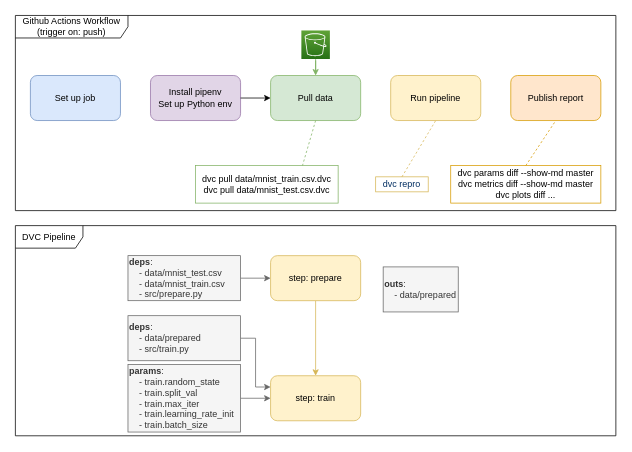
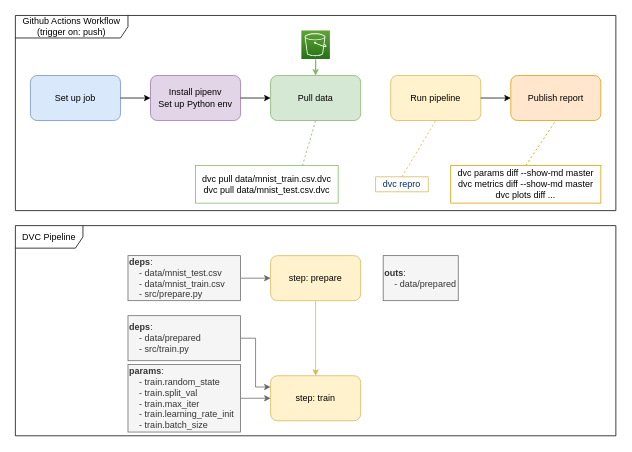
edge "Set up job" -> "Install pipenv Set up Python env": added
edge "Run pipeline" -> "Publish report": added
node "outs: - data/prepared": moved (420, 289) -> (420, 278)
